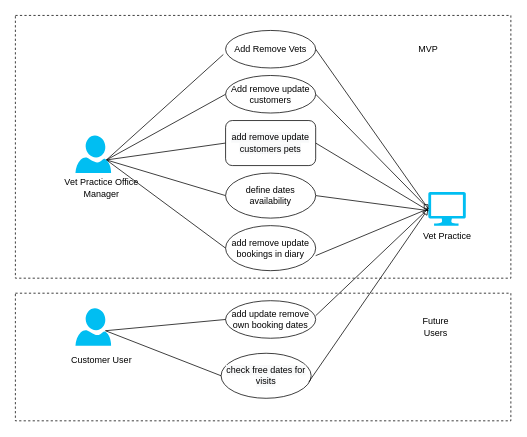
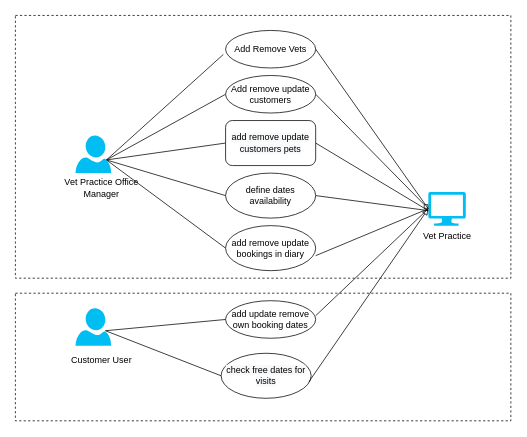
node "MVP": removed
node "Future Users": removed
